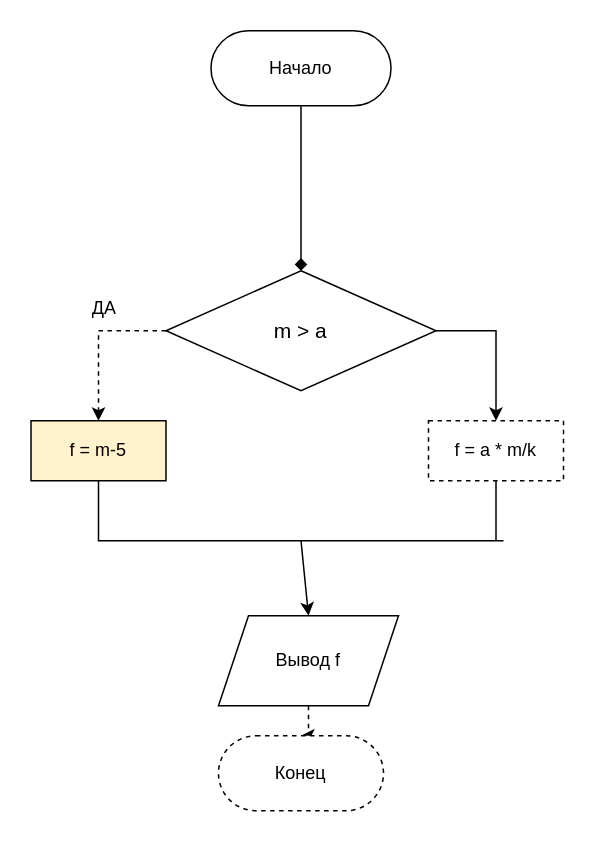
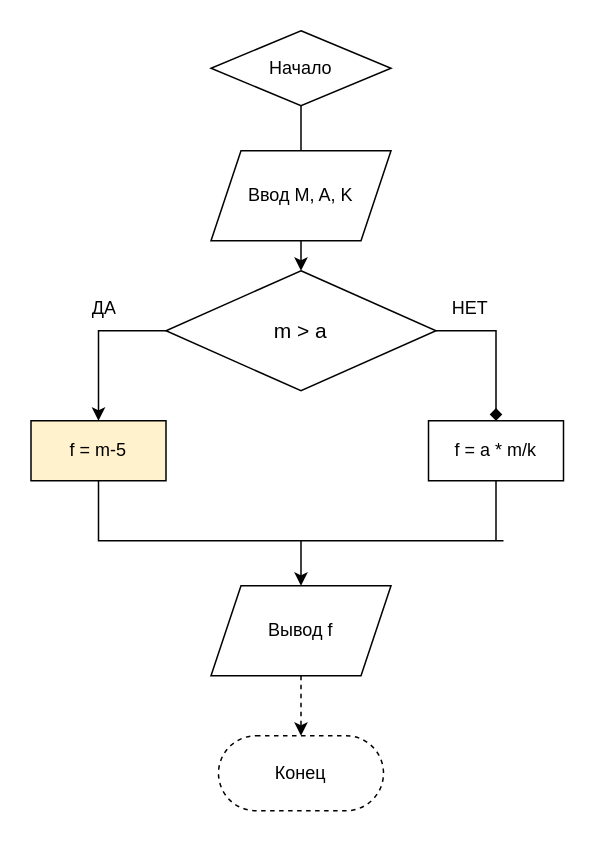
node "Начало": shape rounded rectangle -> diamond
node "Ввод M, A, K": added
edge "Начало" -> "m > a": arrowhead diamond -> classic
node "НЕТ": added
edge "m > a" -> "f = m-5": style dashed -> solid
edge "m > a" -> "f = a * m/k": arrowhead classic -> diamond
node "f = a * m/k": style dashed -> solid
node "Вывод f": moved (308, 661) -> (301, 631)
